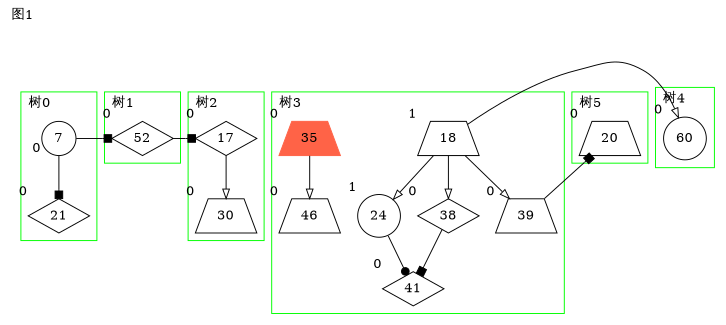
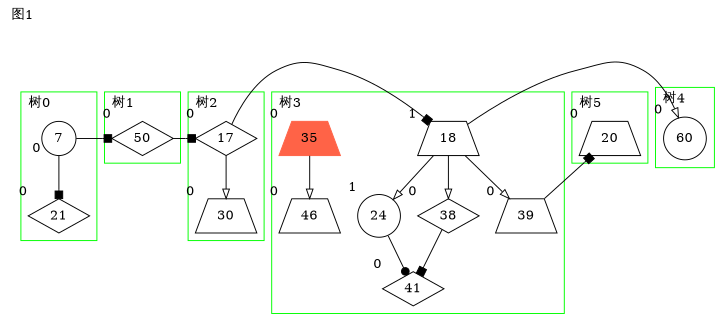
edge "17 0" -> "18 1": added
node "52 0": label "52 0" -> "50 0"
